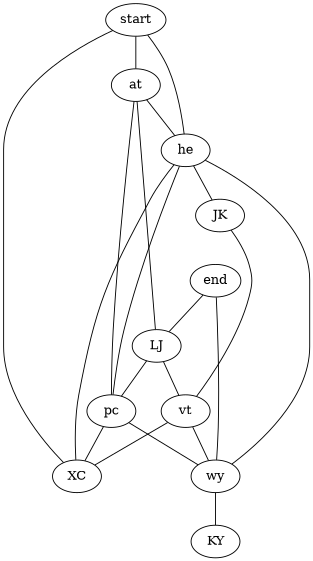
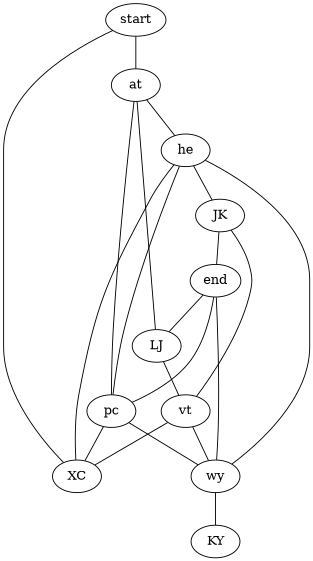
edge "start" -- "he": removed
edge "JK" -- "end": added
edge "LJ" -- "pc": now "end" -- "pc"
